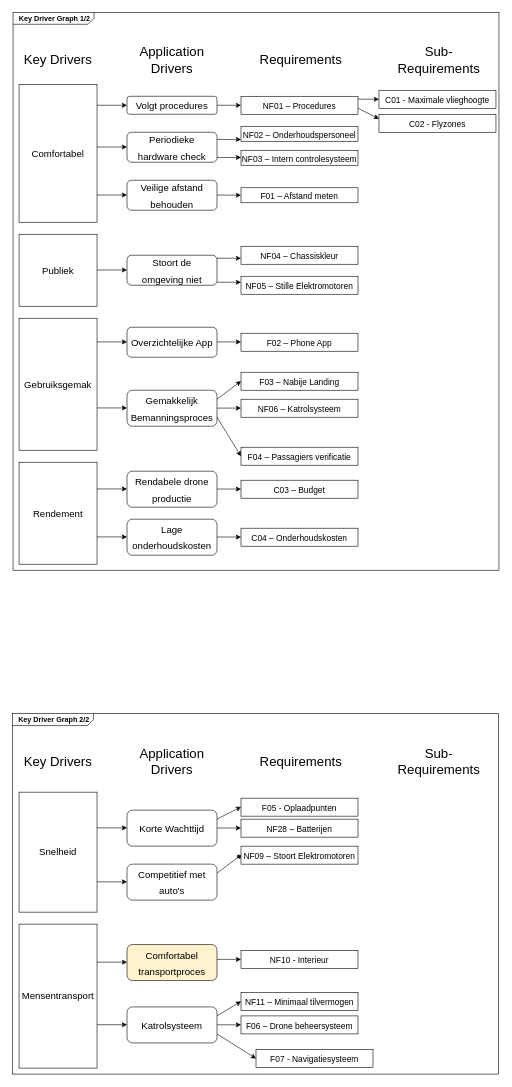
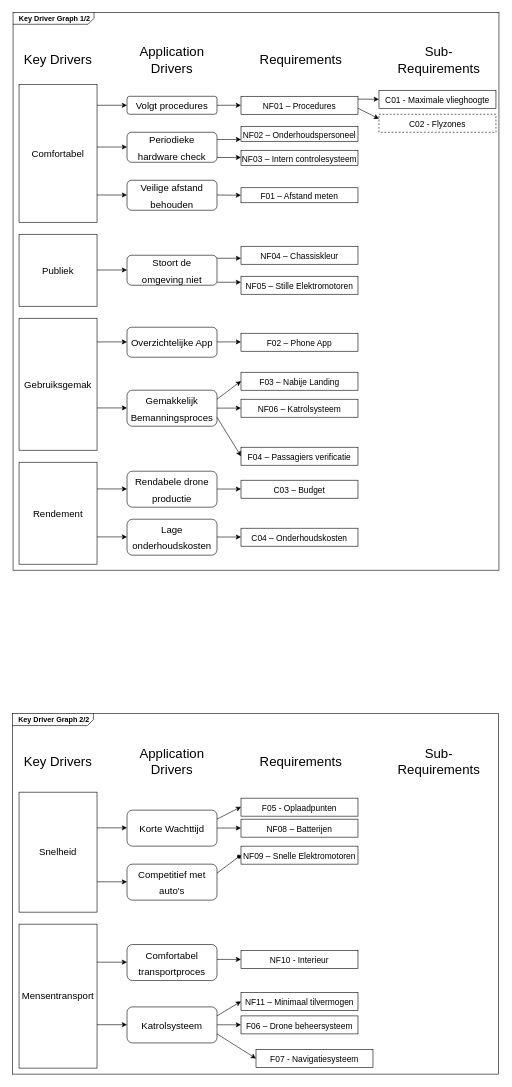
node "C02 - Flyzones": style solid -> dashed
node "NF28 – Batterijen": label "NF28 – Batterijen" -> "NF08 – Batterijen"
node "NF09 – Stoort Elektromotoren": label "NF09 – Stoort Elektromotoren" -> "NF09 – Snelle Elektromotoren"
node "Comfortabel transportproces": fillcolor #fff2cc -> #ffffff
